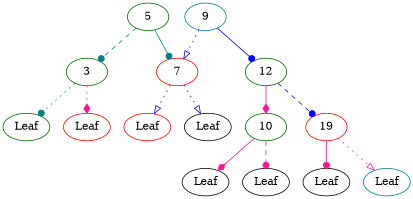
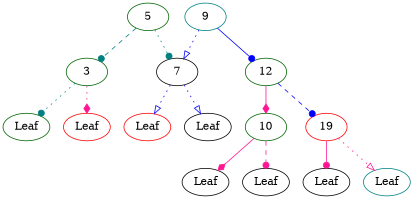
edge "5" -> "7": style solid -> dotted
node "7": color red -> black
